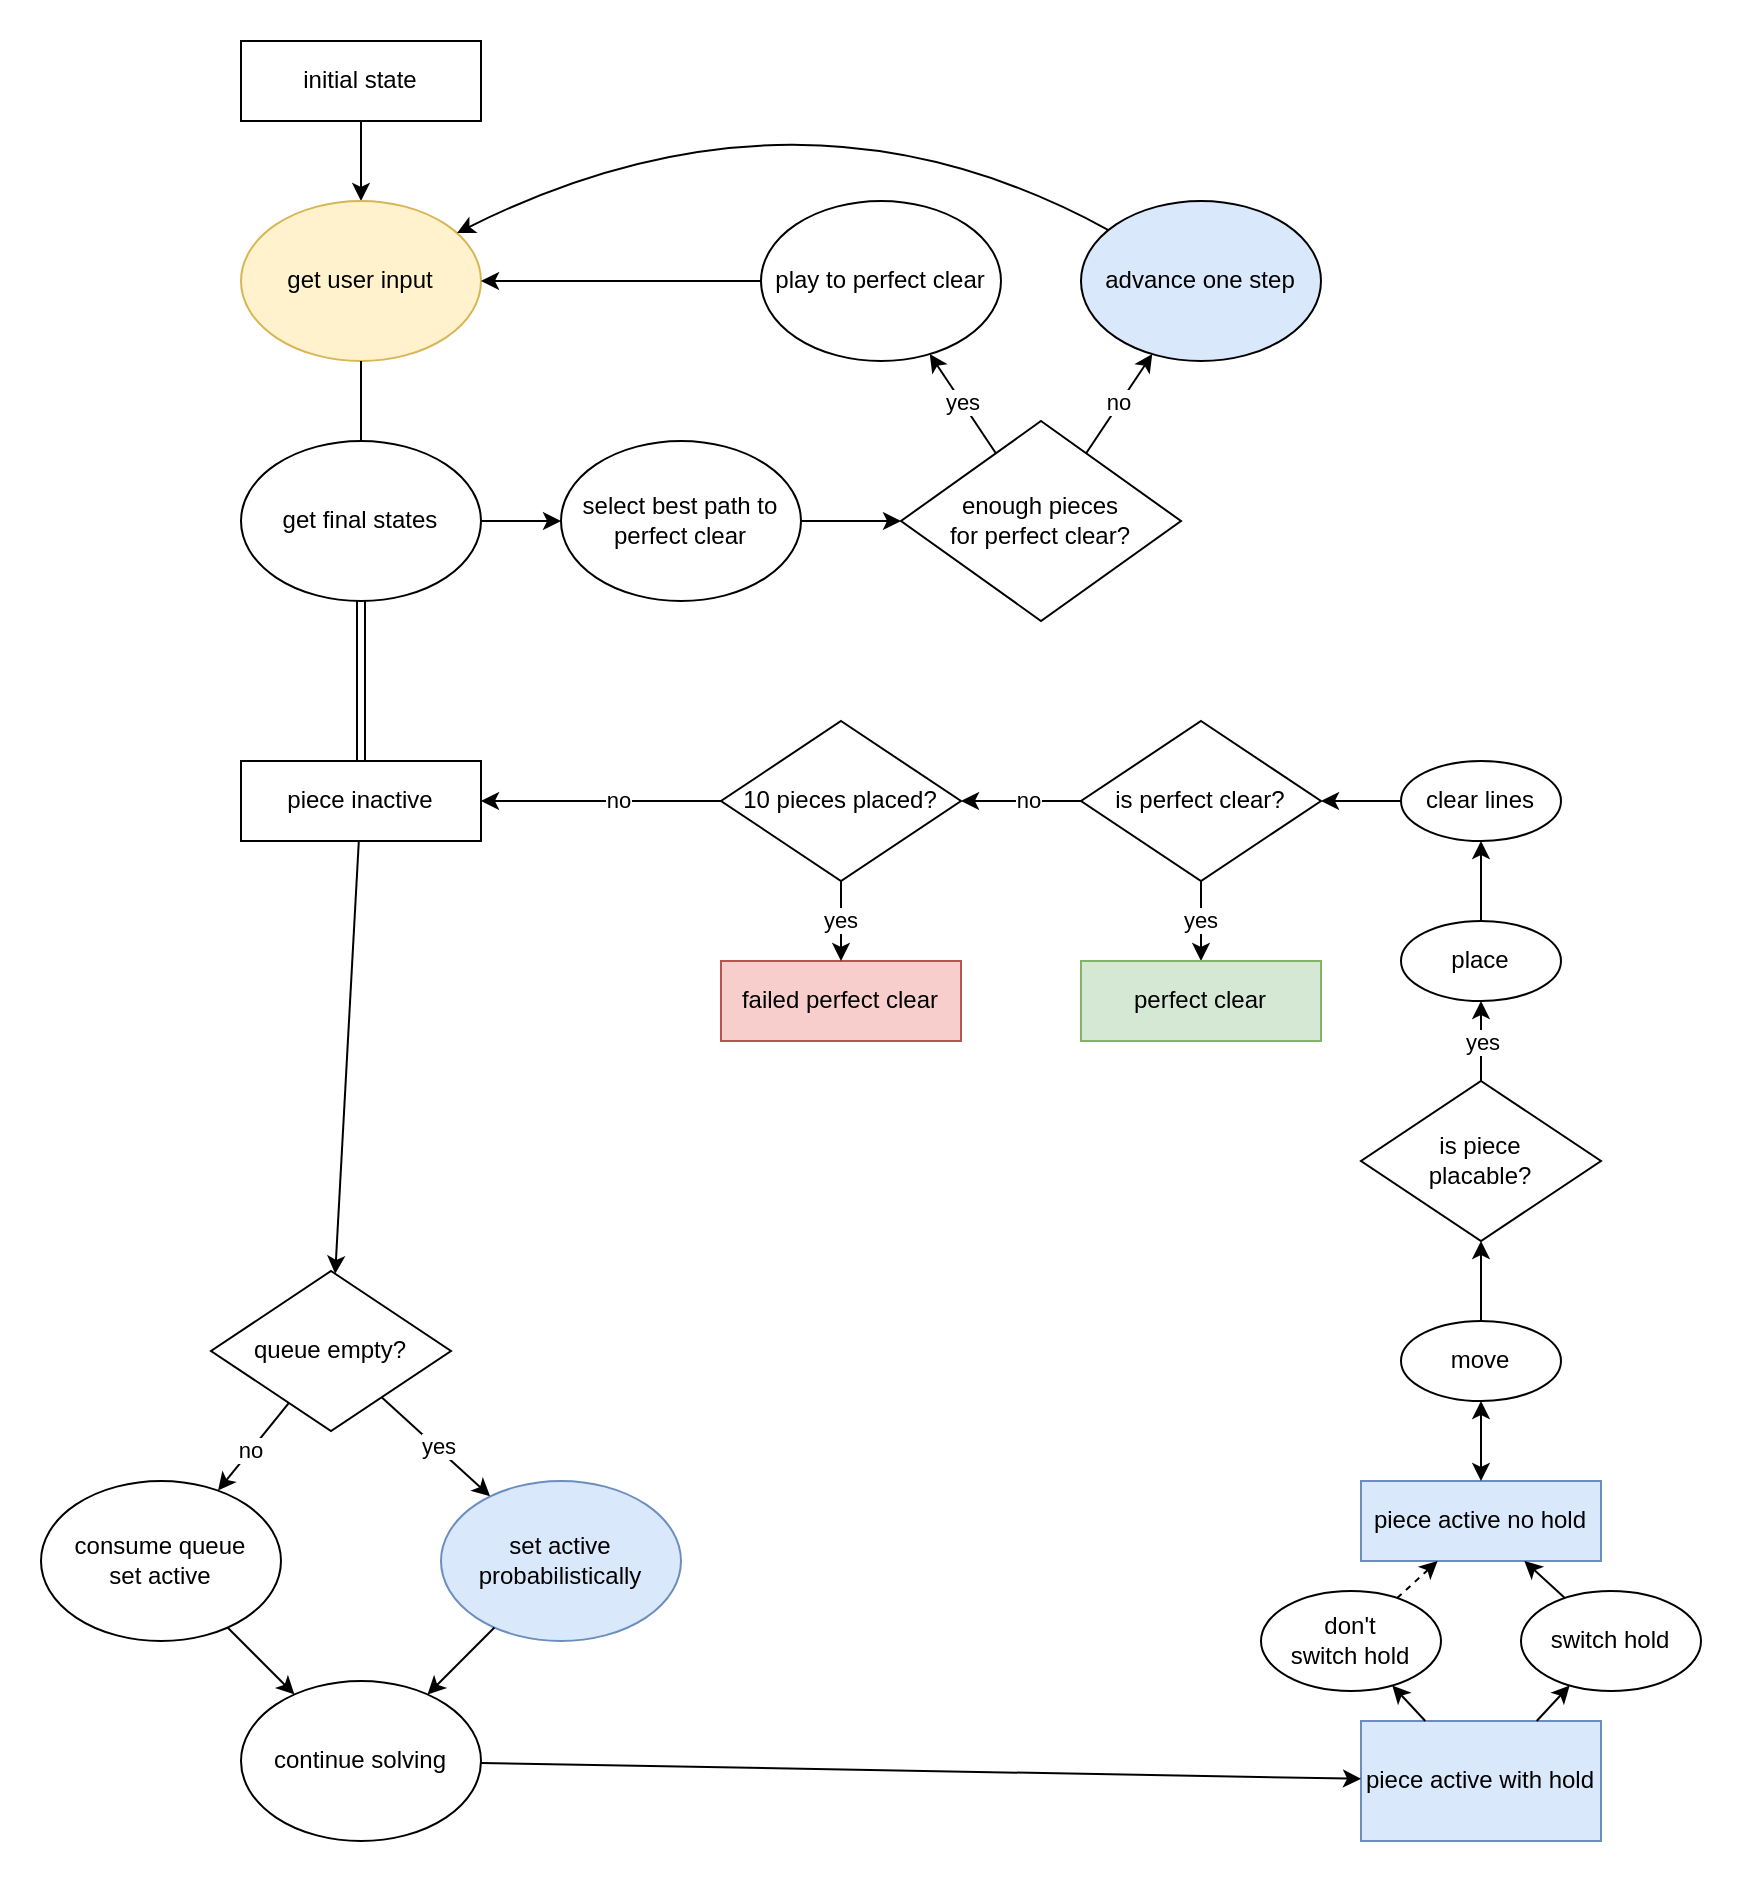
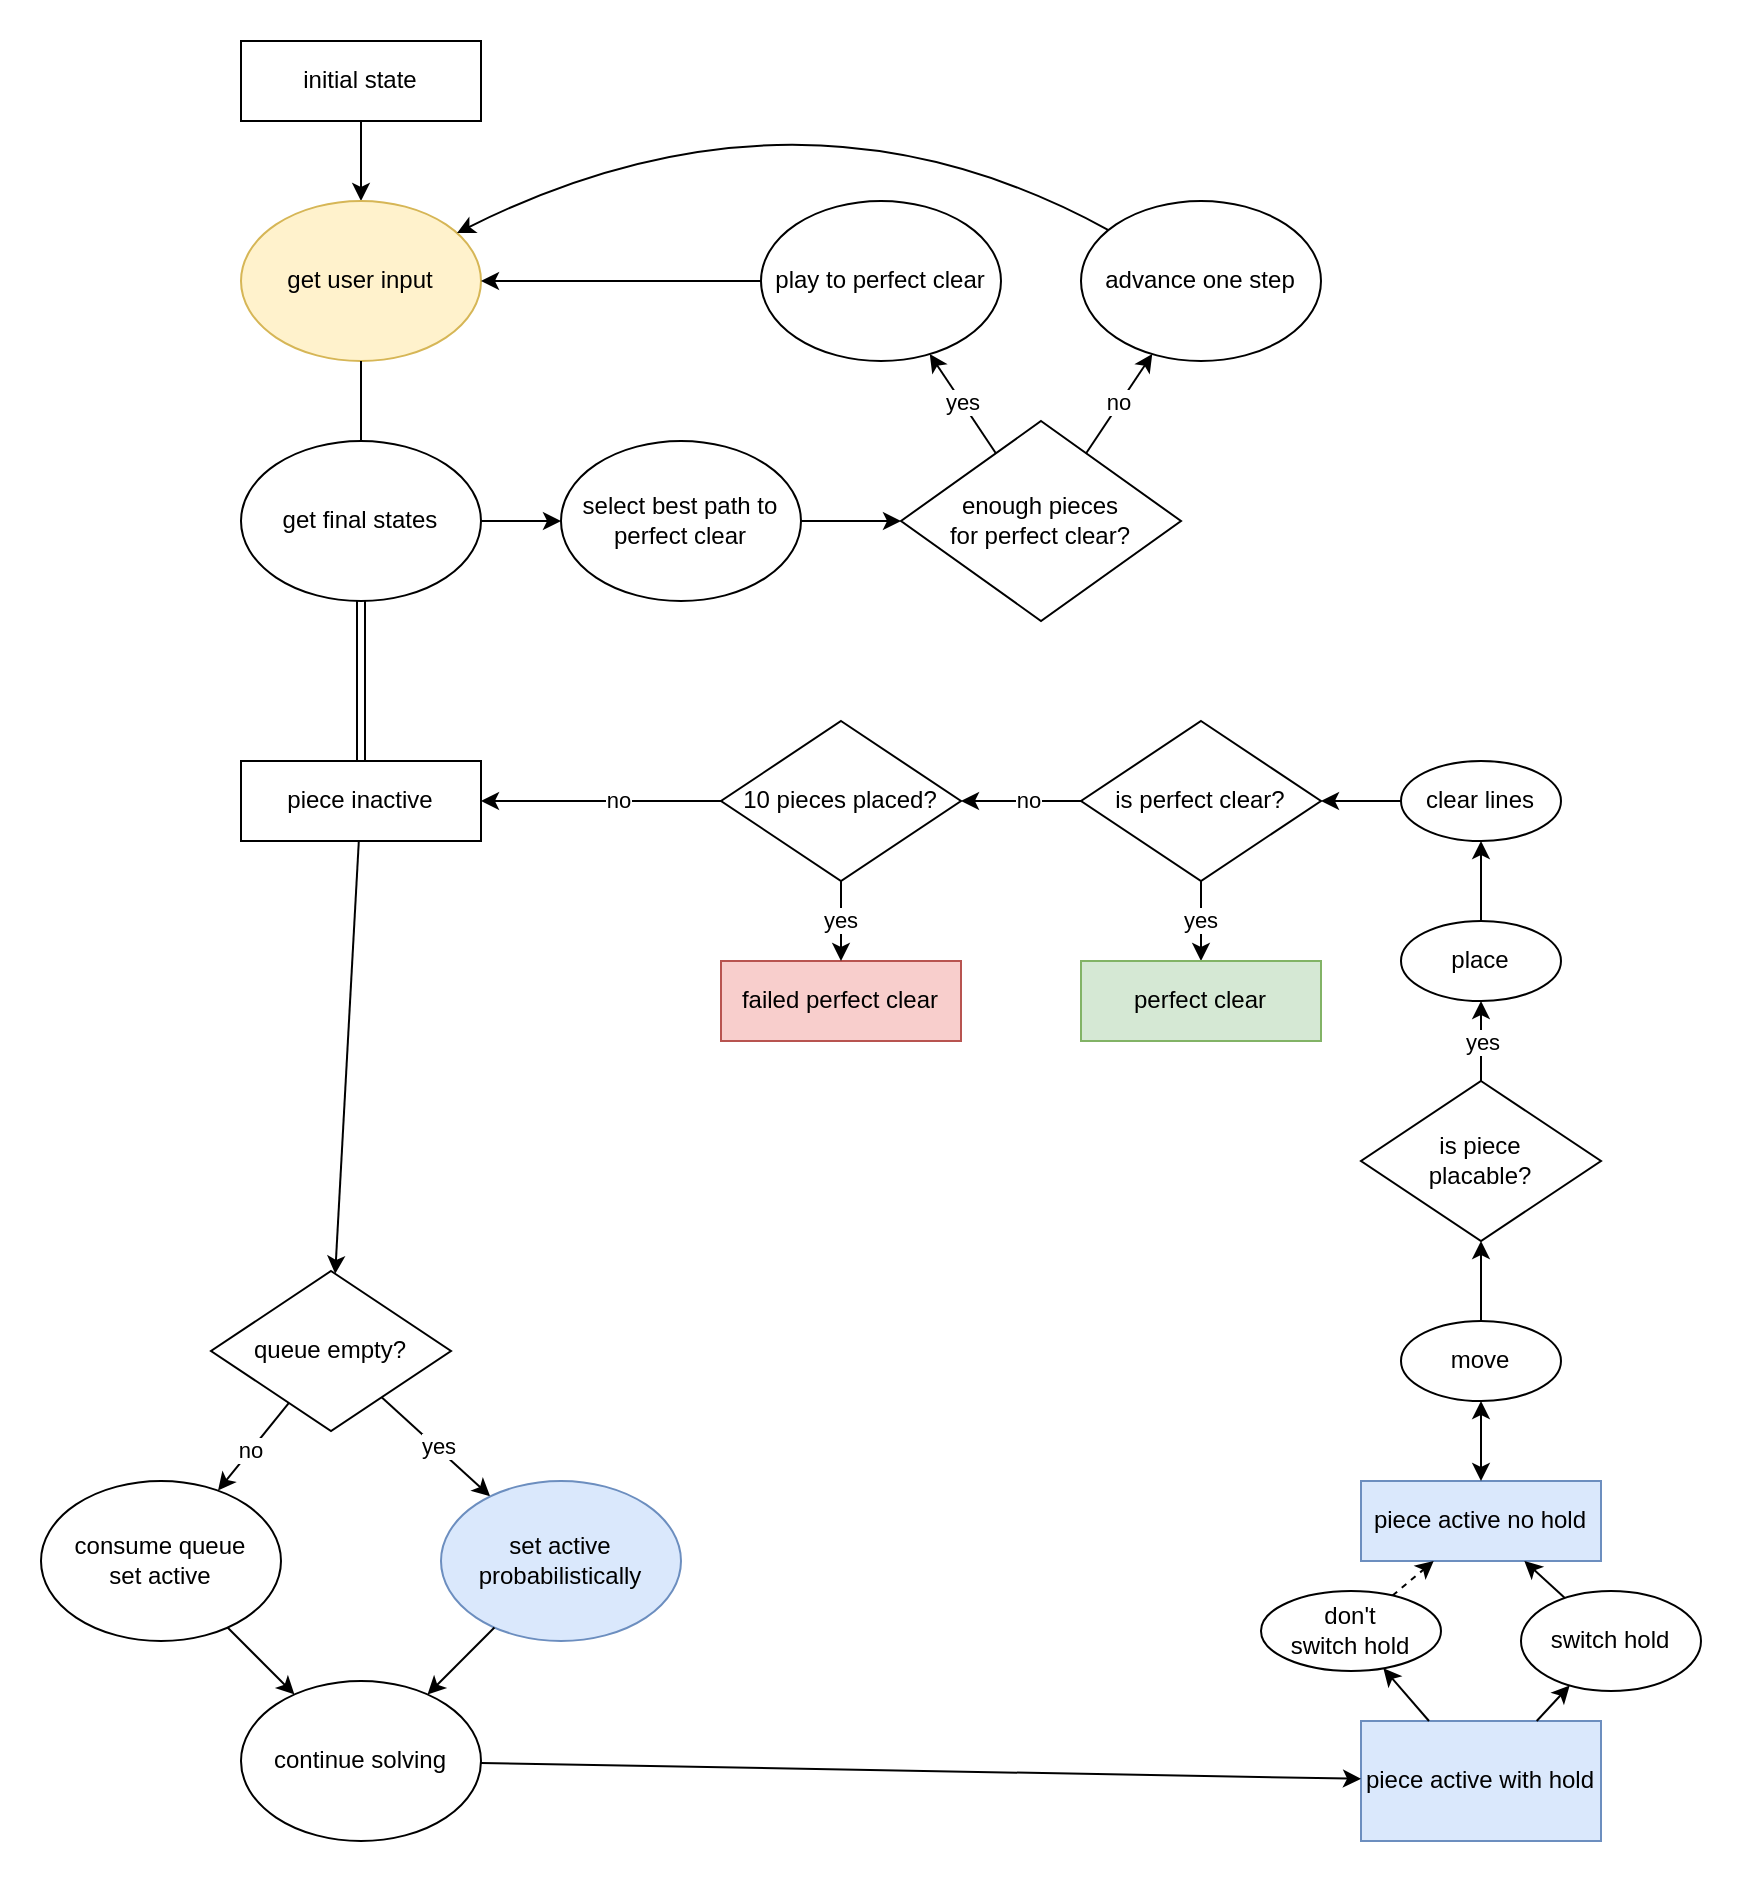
node "advance one step": fillcolor #dae8fc -> #ffffff
node "don't switch hold": size 180x100 -> 180x80
